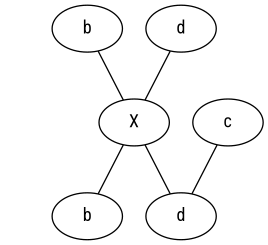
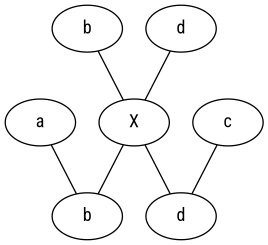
node "a": added
